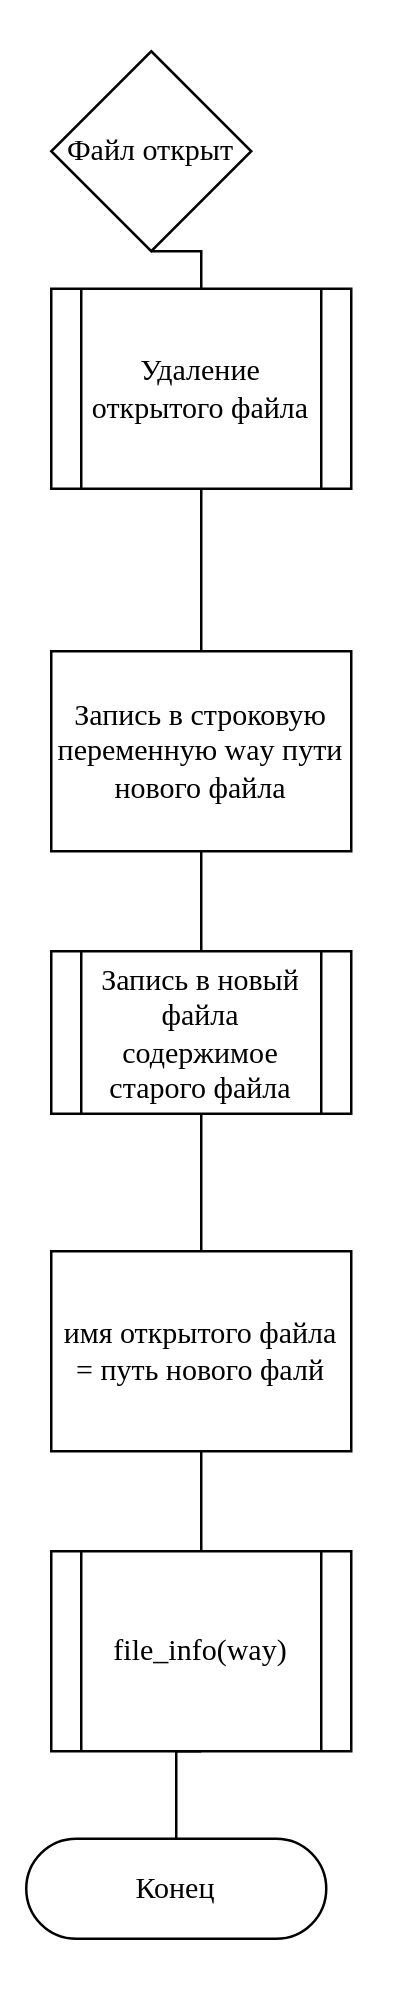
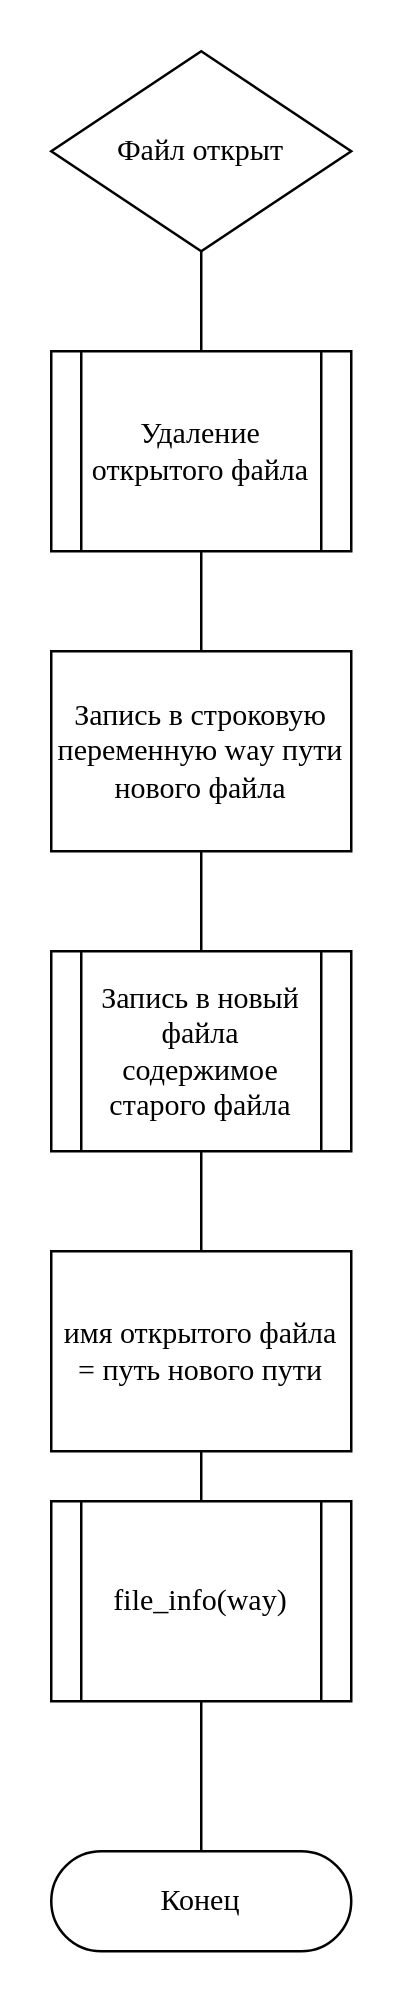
node "Файл открыт": size 200x200 -> 300x200
node "Удаление открытого файла": moved (201, 389) -> (201, 451)
node "Запись в новый файла содержимое старого файла": size 300x163 -> 300x200
node "имя открытого файла = путь нового фалй": label "имя открытого файла = путь нового фалй" -> "имя открытого файла = путь нового пути"
node "file_info(way)": moved (201, 1651) -> (201, 1601)
node "Конец": moved (176, 1889) -> (201, 1901)
